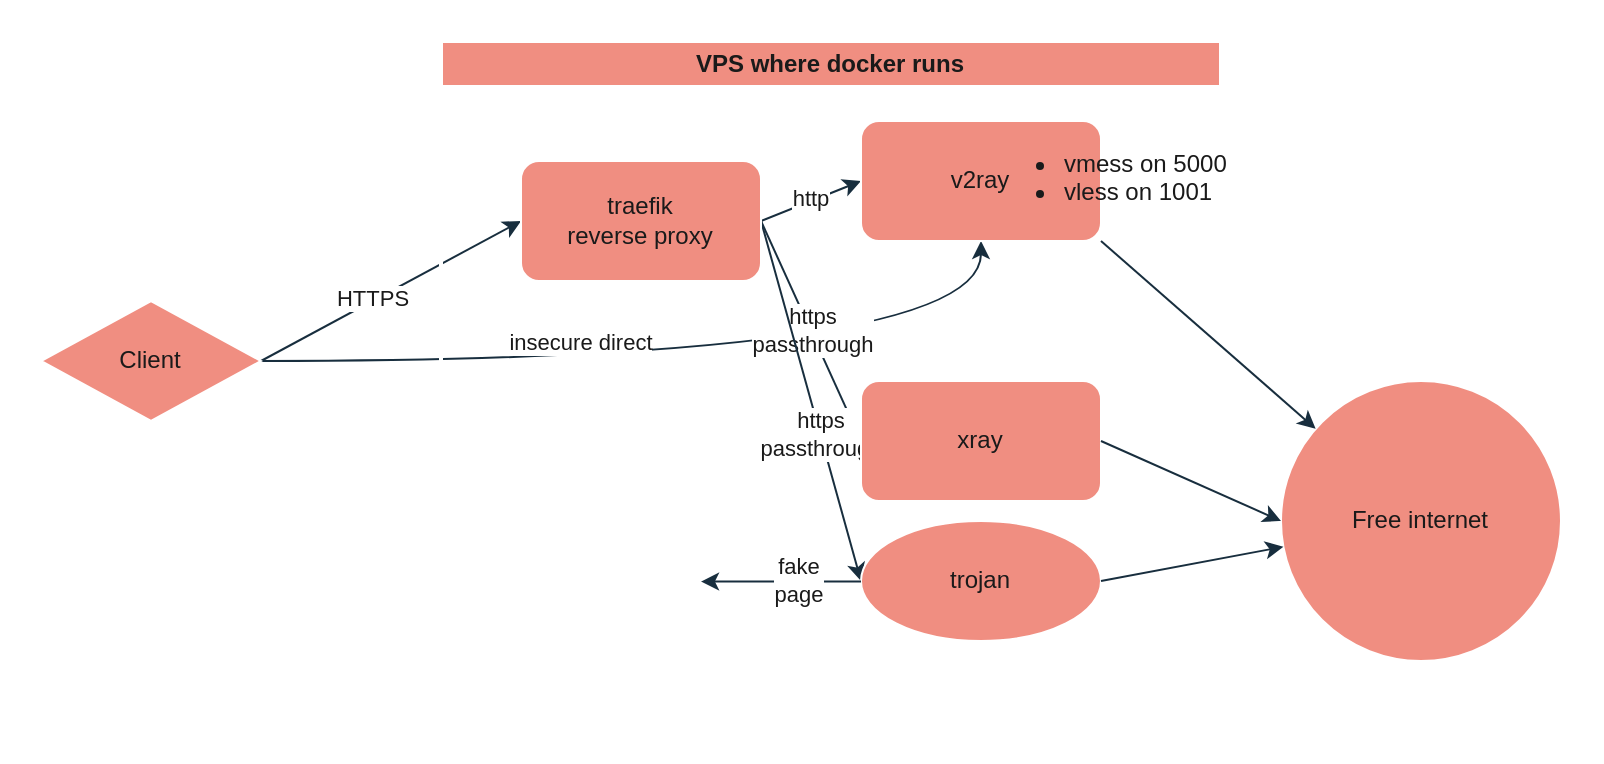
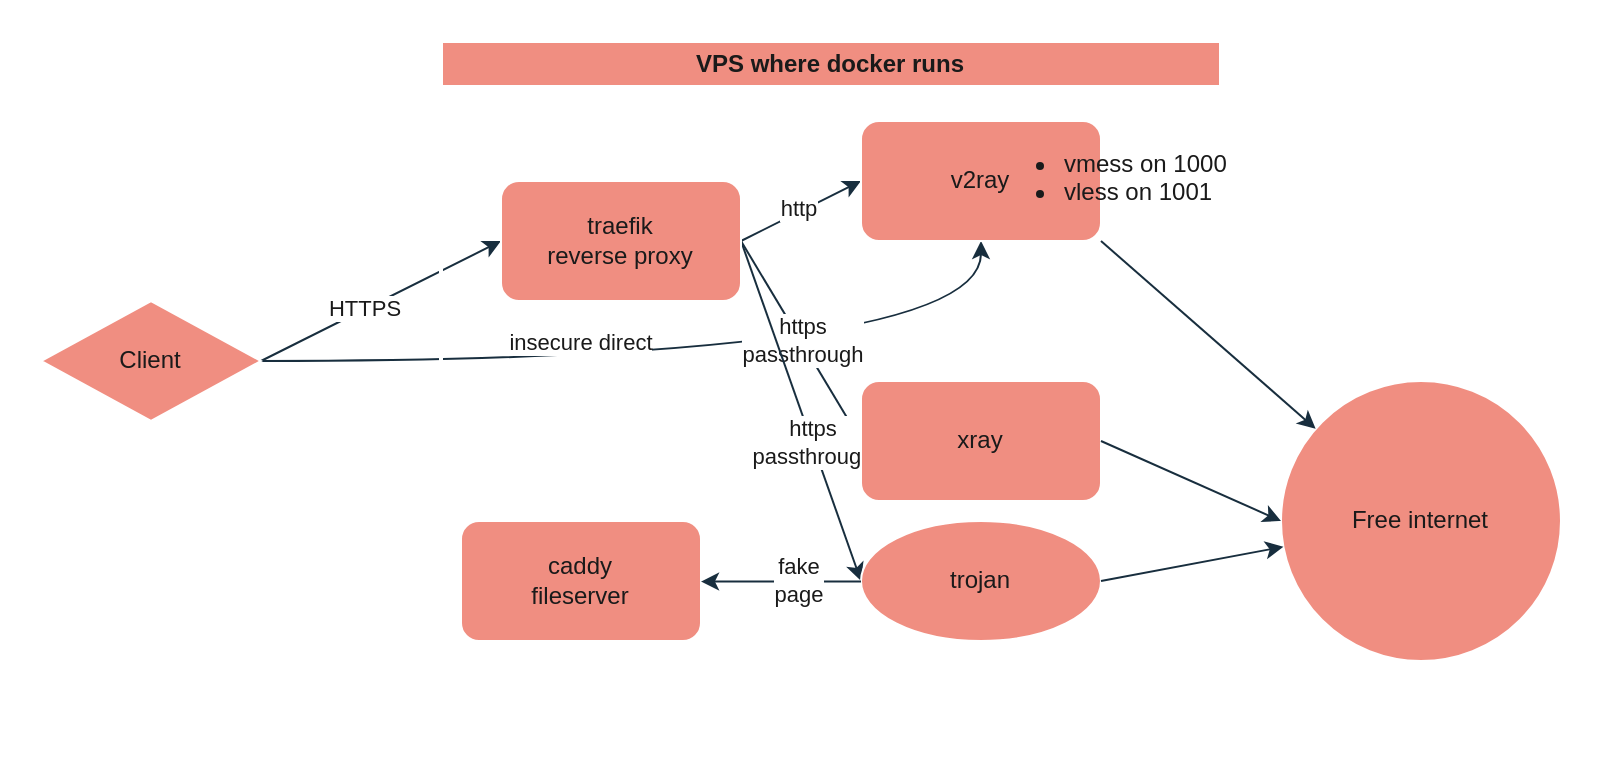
node "vmess on 5000 vless on 1001": label "vmess on 5000 vless on 1001" -> "vmess on 1000 vless on 1001"
node "traefik reverse proxy": moved (641, 221) -> (621, 241)
node "caddy fileserver": added
